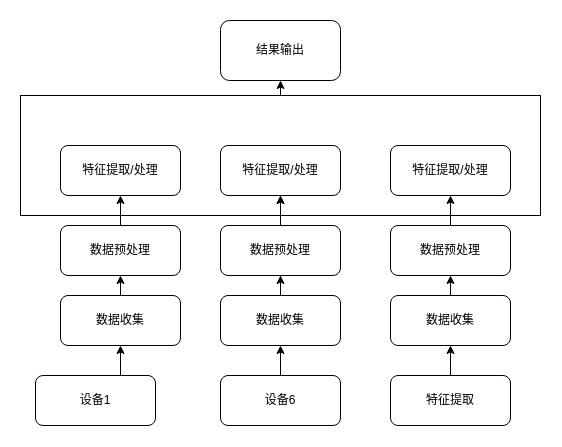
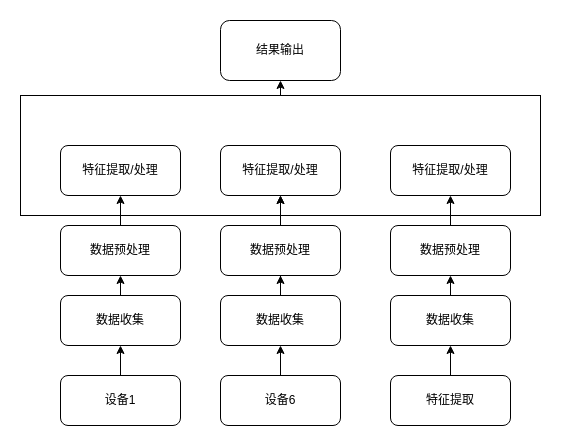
node "设备1": moved (96, 401) -> (121, 401)
